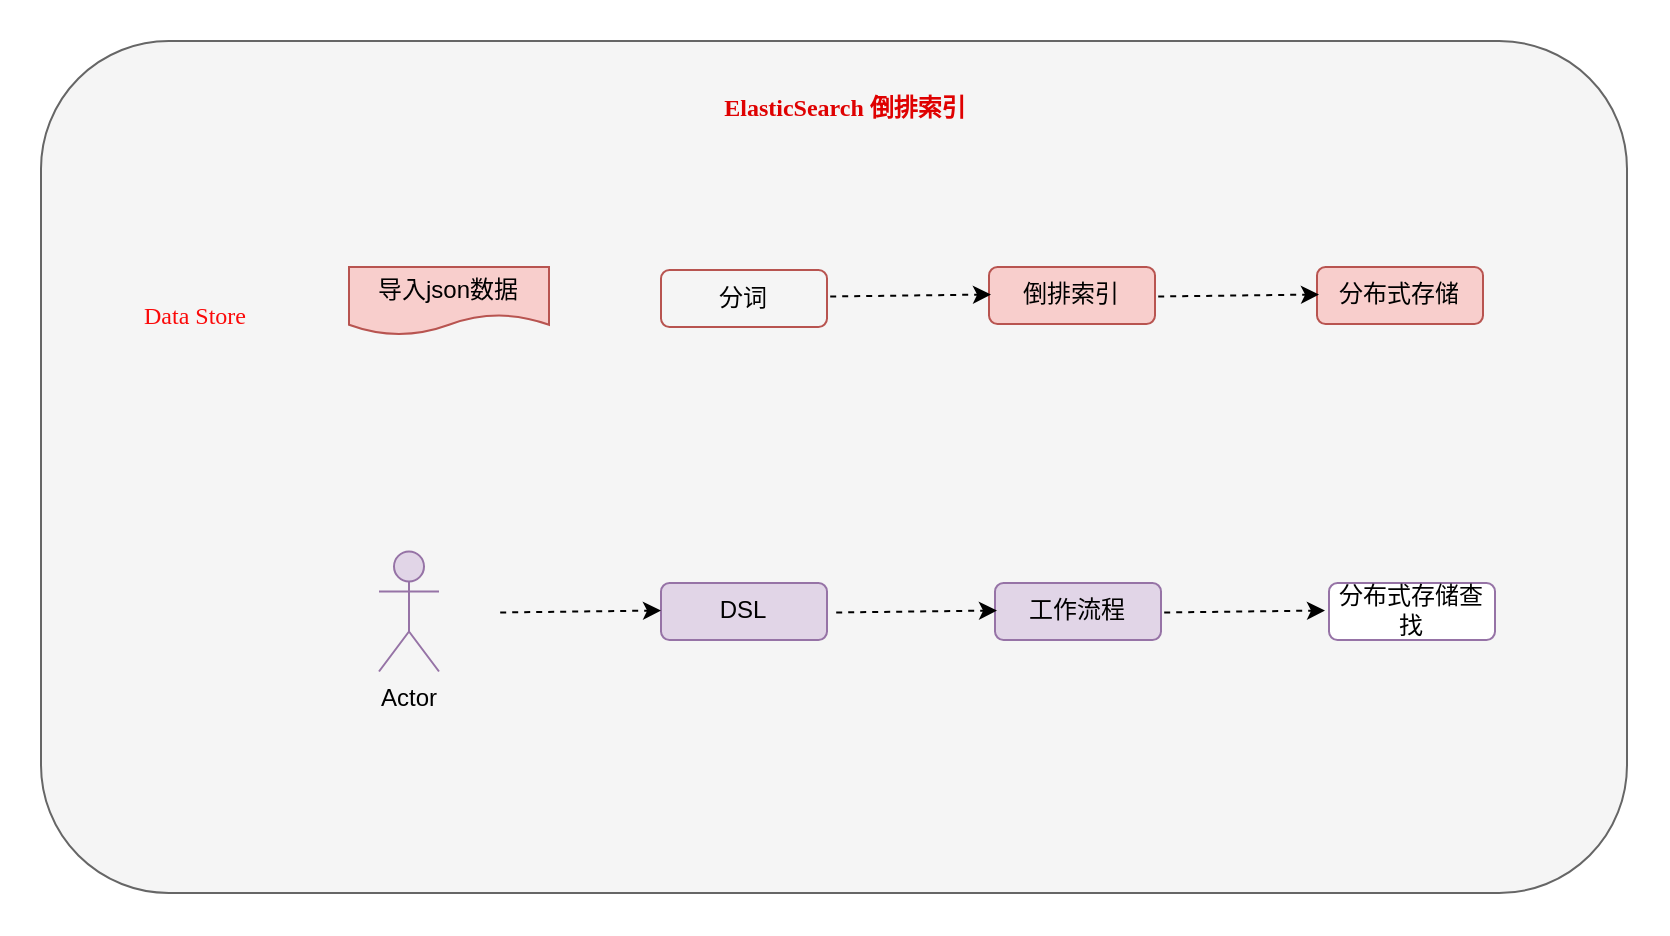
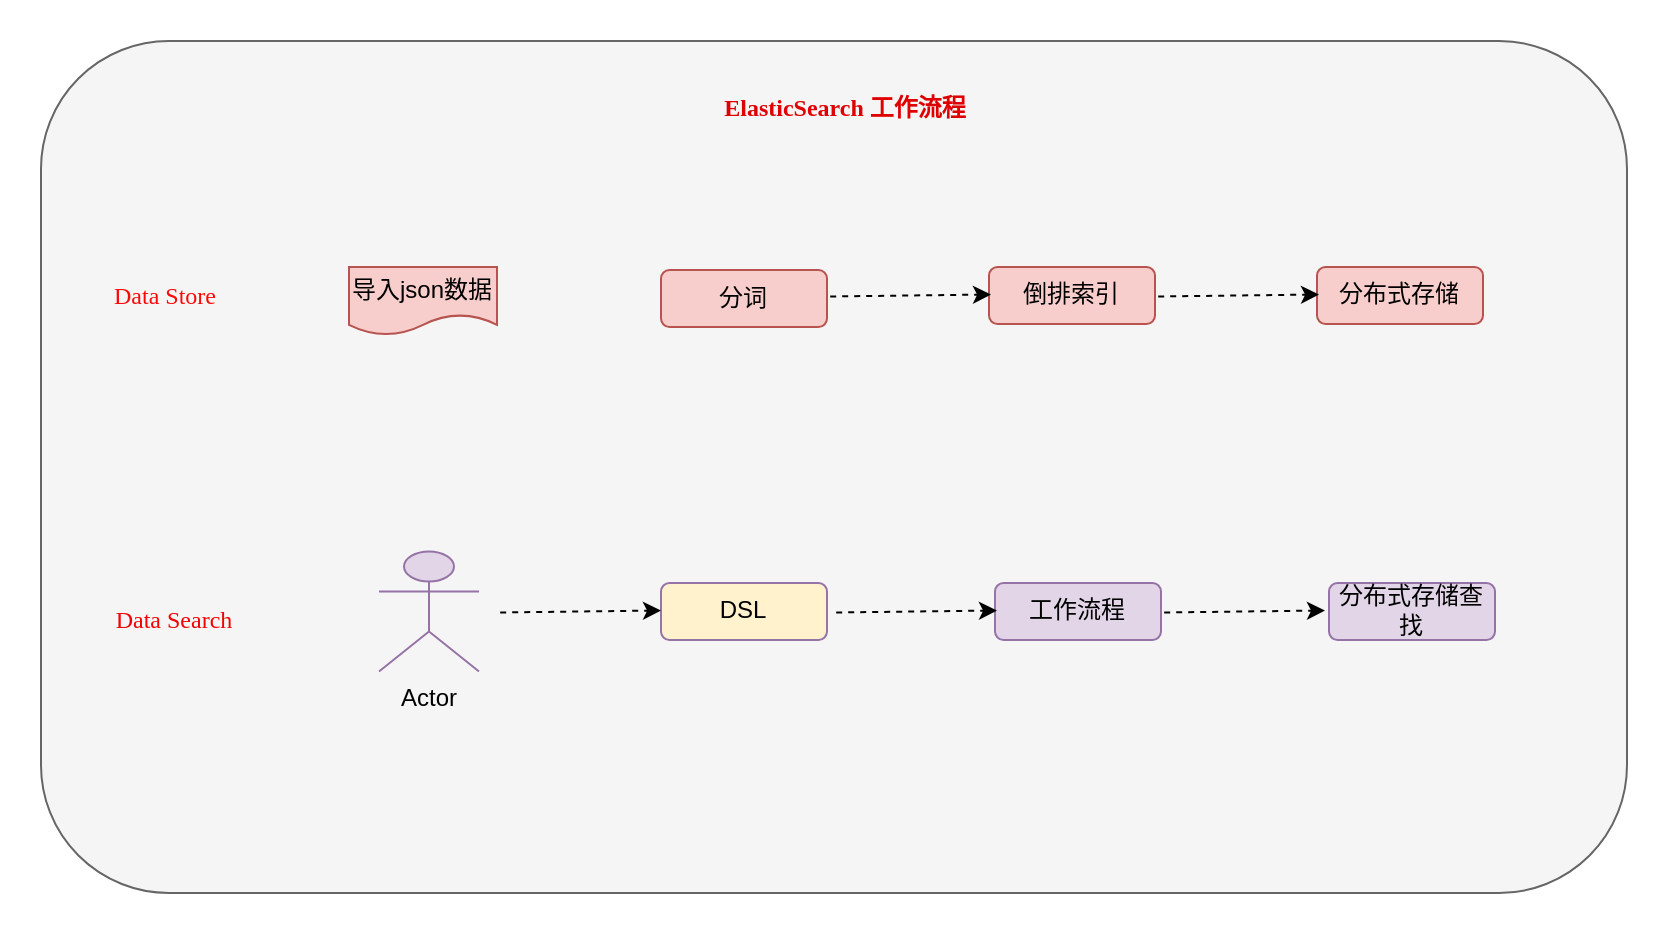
node "ElasticSearch 倒排索引": label "ElasticSearch 倒排索引" -> "ElasticSearch 工作流程"
node "分词": fillcolor #f5f5f5 -> #f8cecc
node "导入json数据": size 200x68 -> 148x68
node "Data Store": moved (196, 317) -> (166, 297)
node "Actor": size 60x120 -> 100x120
node "DSL": fillcolor #e1d5e7 -> #fff2cc
node "分布式存储查找": fillcolor #ffffff -> #e1d5e7
node "Data Search": added
